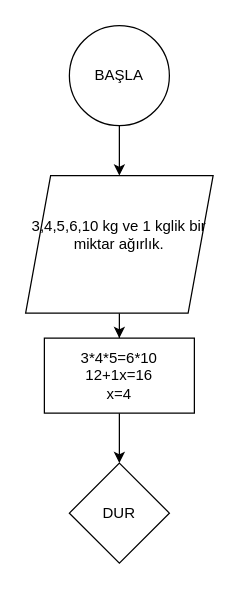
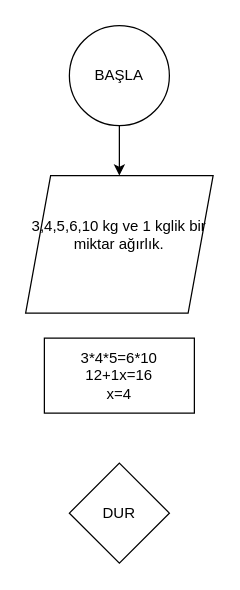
edge "3,4,5,6,10 kg ve 1 kglik bir miktar ağırlık." -> "3*4*5=6*10 12+1x=16 x=4": removed
edge "3*4*5=6*10 12+1x=16 x=4" -> "DUR": removed
